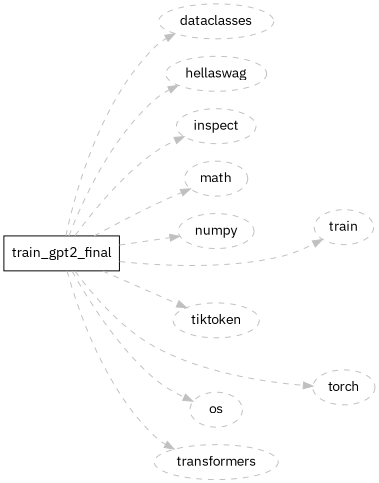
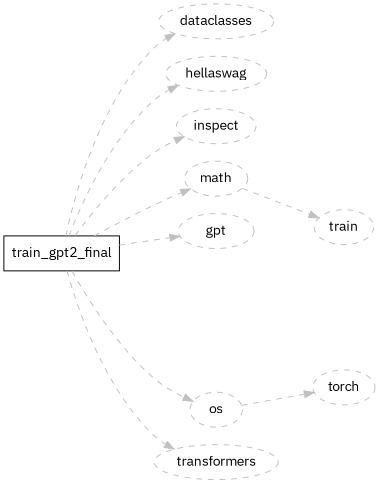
node "numpy": label "numpy" -> "gpt"
edge "train_gpt2_final" -> "train": now "math" -> "train"
node "tiktoken": removed
edge "train_gpt2_final" -> "torch": now "os" -> "torch"
